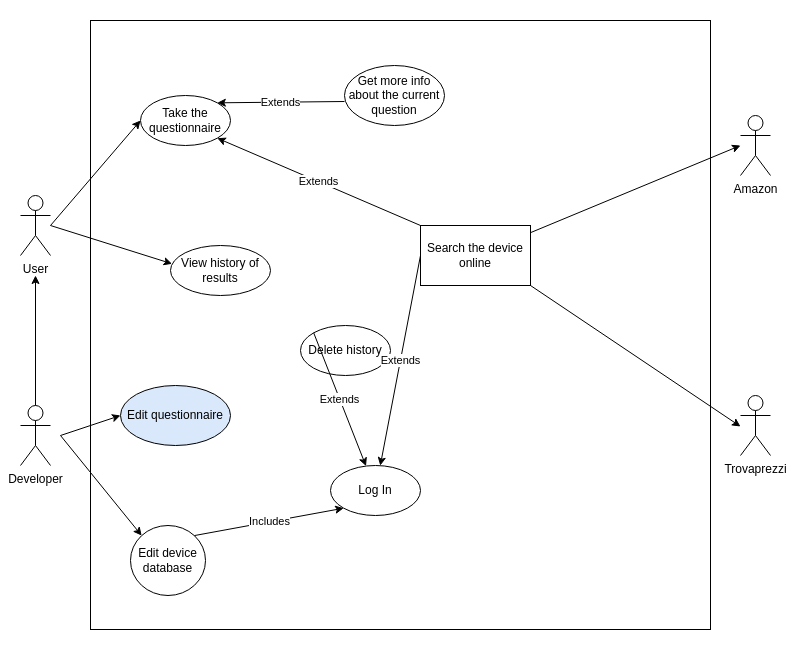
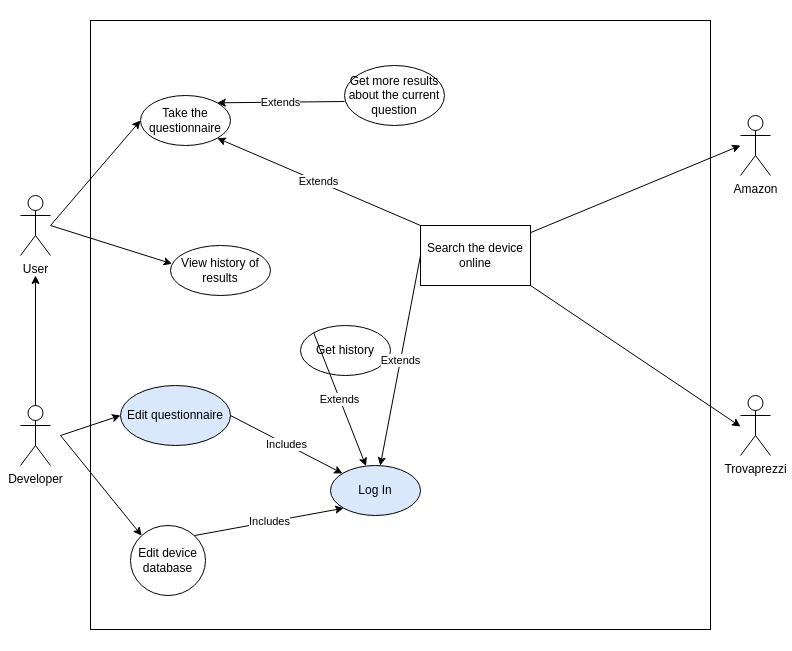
node "Get more info about the current question": label "Get more info about the current question" -> "Get more results about the current question"
node "Delete history": label "Delete history" -> "Get history"
edge "Edit questionnaire" -> "Log In": added, label "Includes"
node "Log In": fillcolor #ffffff -> #dae8fc
